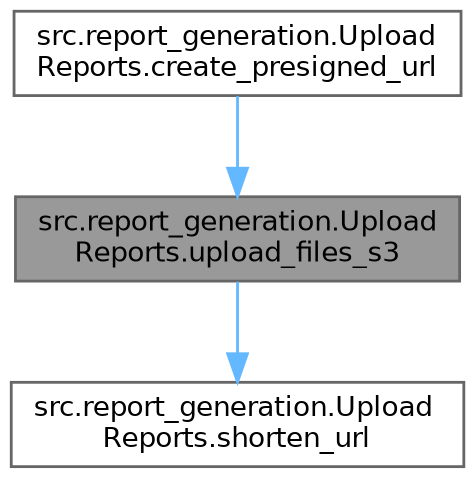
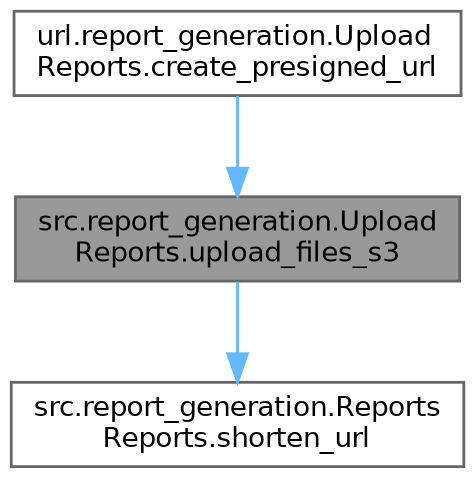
node "src.report_generation.Upload Reports.create_presigned_url": label "src.report_generation.Upload Reports.create_presigned_url" -> "url.report_generation.Upload Reports.create_presigned_url"
node "src.report_generation.Upload Reports.shorten_url": label "src.report_generation.Upload Reports.shorten_url" -> "src.report_generation.Reports Reports.shorten_url"
